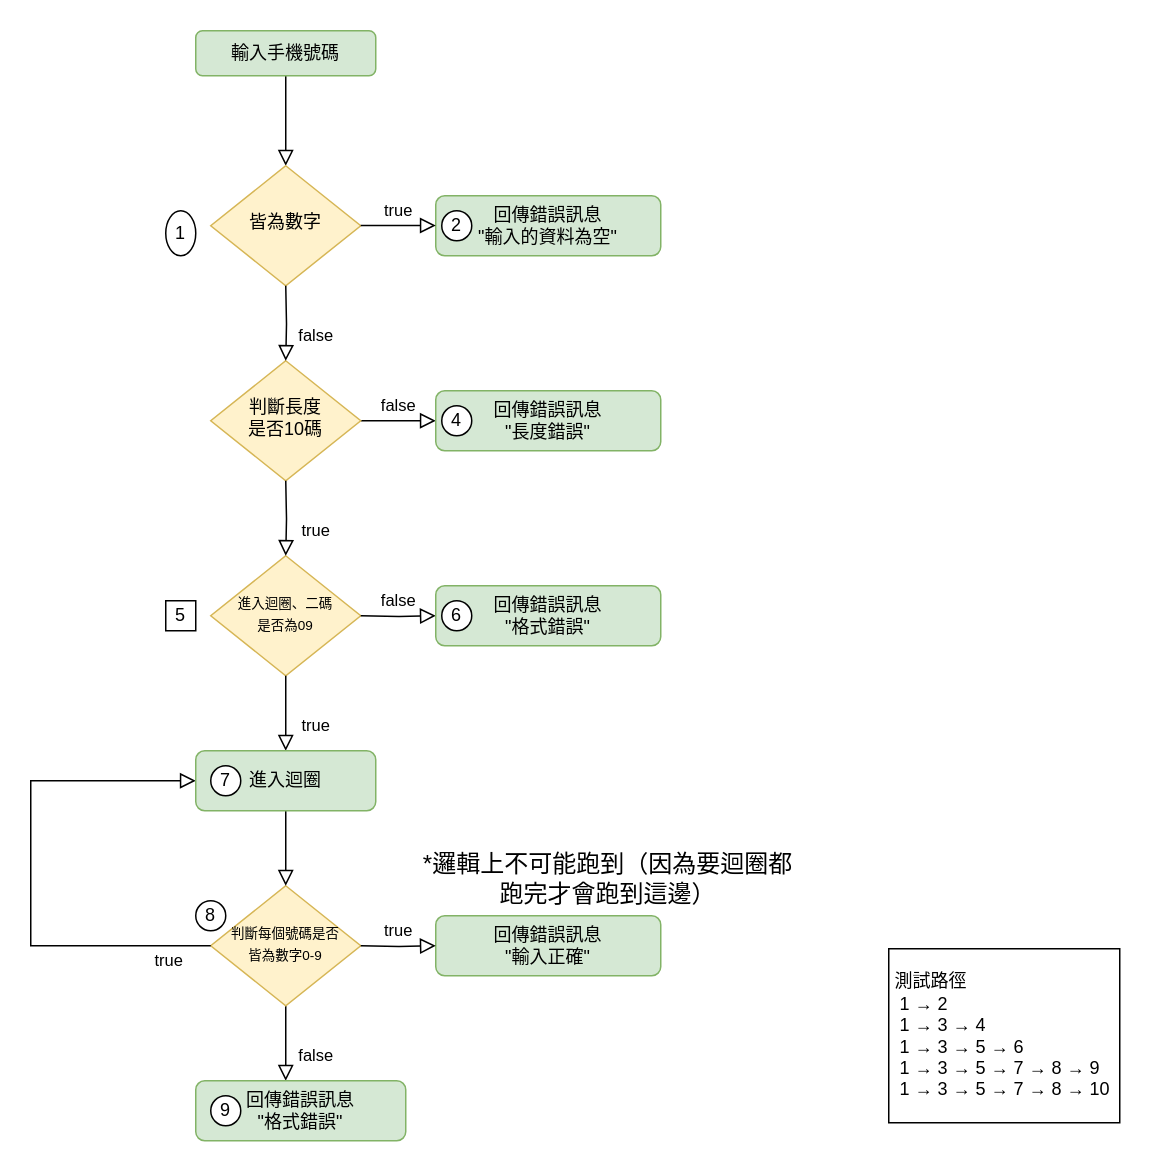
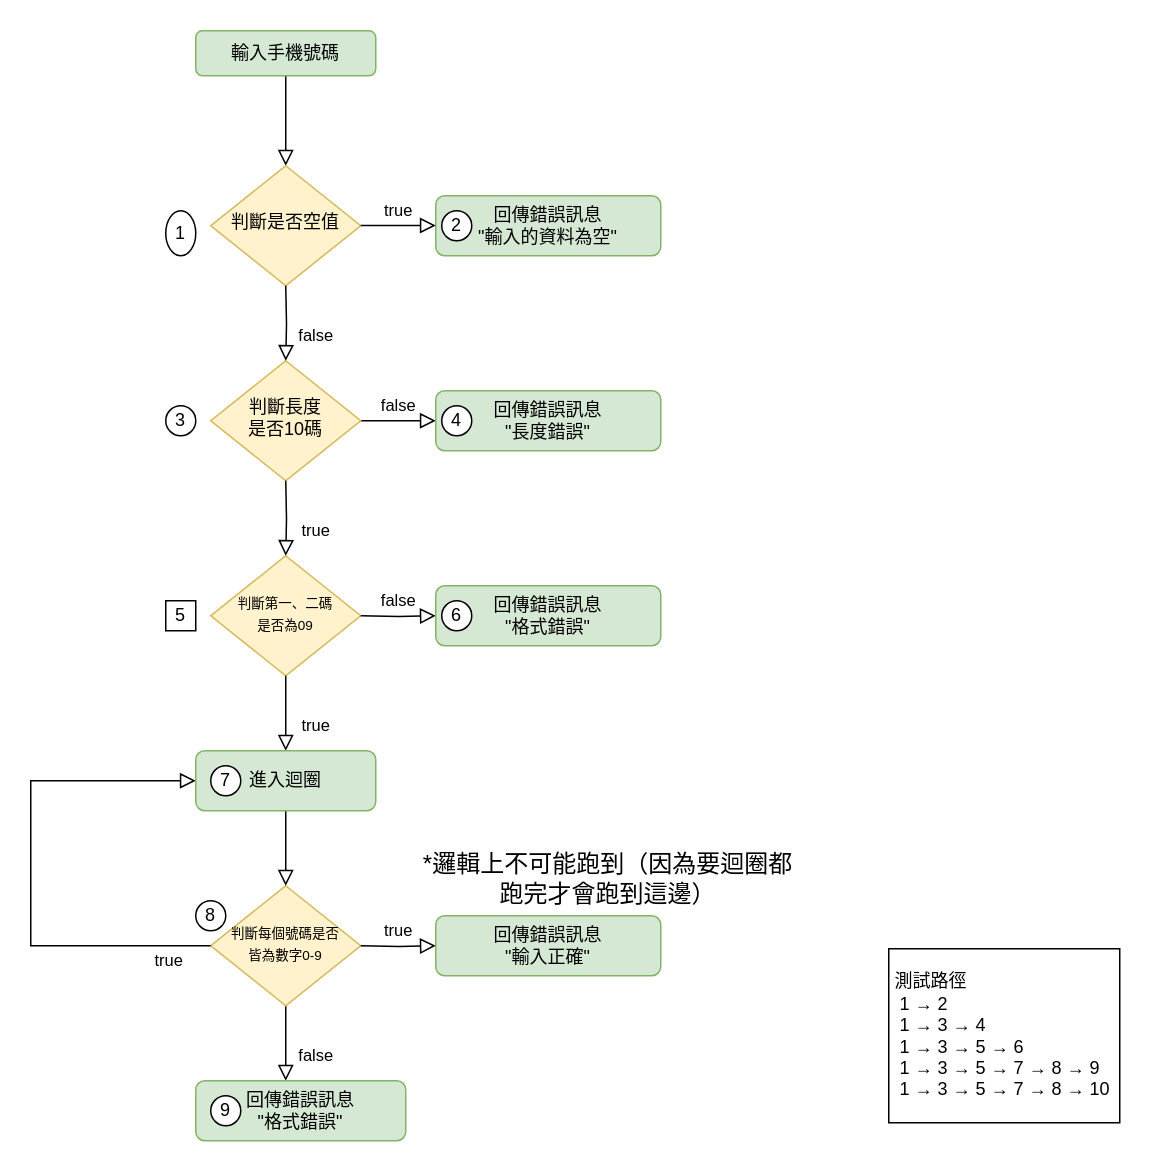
node "皆為數字": label "皆為數字" -> "判斷是否空值"
node "3": added
node "進入迴圈、二碼 是否為09": label "進入迴圈、二碼 是否為09" -> "判斷第一、二碼 是否為09"
